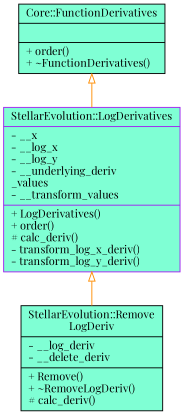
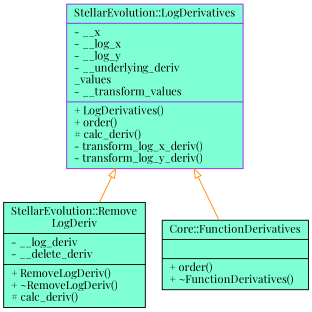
edge "StellarEvolution::LogDerivatives" -> "Core::FunctionDerivatives": reversed
node "StellarEvolution::Remove": text "+ Remove()" -> "+ RemoveLogDeriv()"
